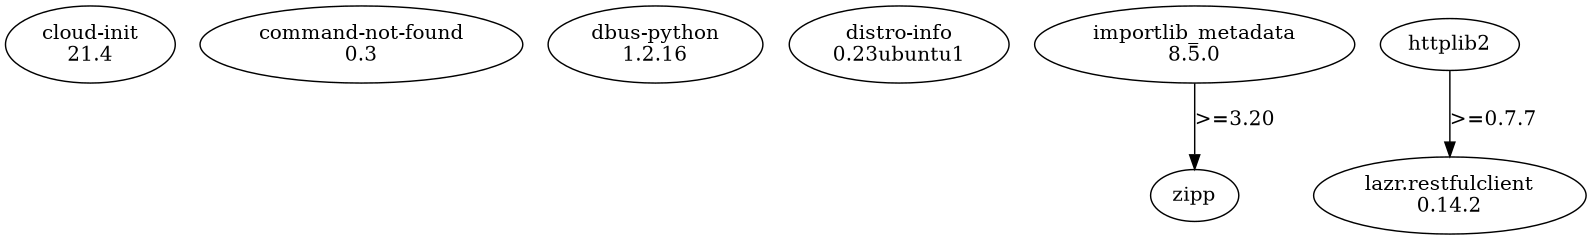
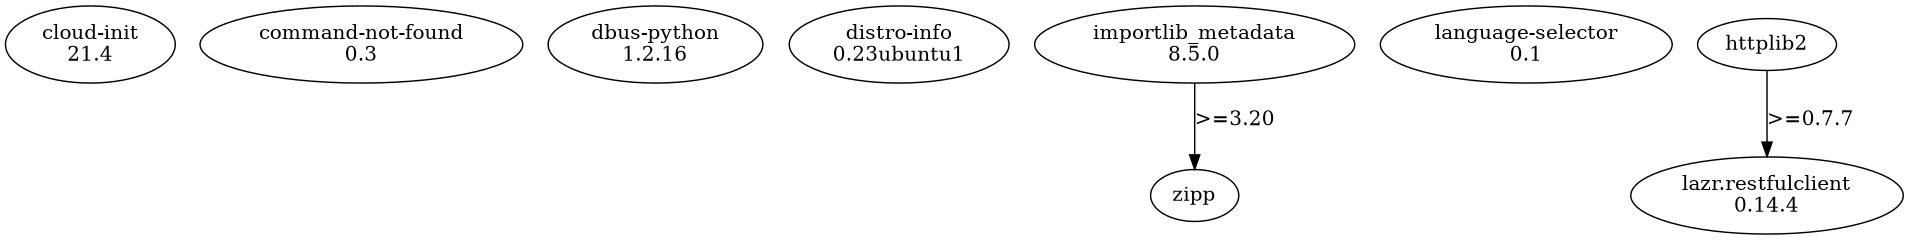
node "language-selector 0.1": added
node "lazr.restfulclient 0.14.2": label "lazr.restfulclient 0.14.2" -> "lazr.restfulclient 0.14.4"
